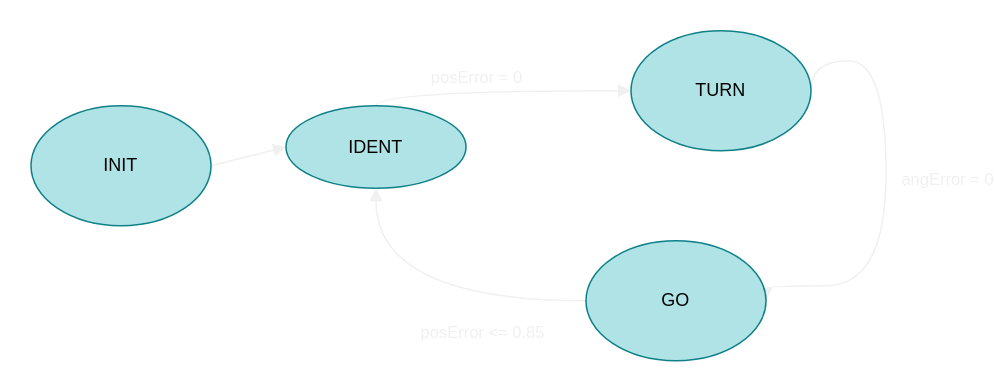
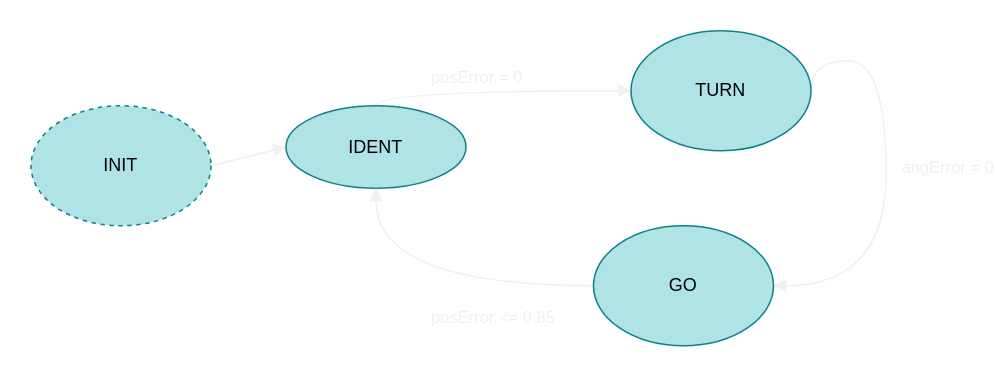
node "INIT": style solid -> dashed
node "GO": moved (676, 301) -> (683, 286)
